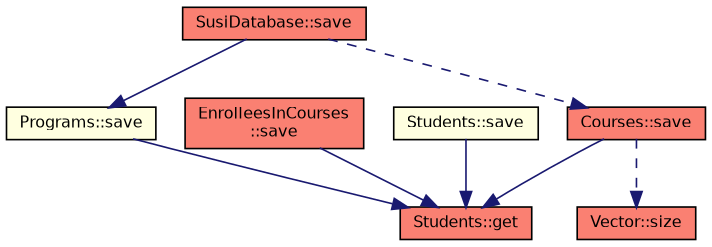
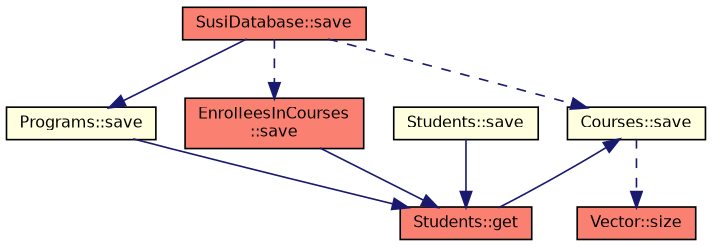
edge "SusiDatabase::save" -> "EnrolleesInCourses ::save": added
node "Courses::save": fillcolor salmon -> lightyellow
edge "Courses::save" -> "Students::get": reversed
